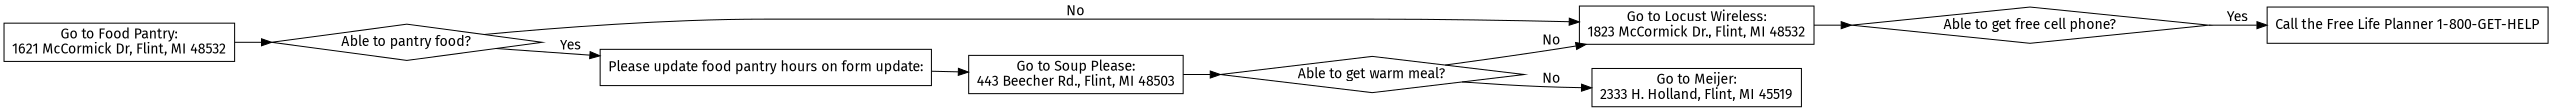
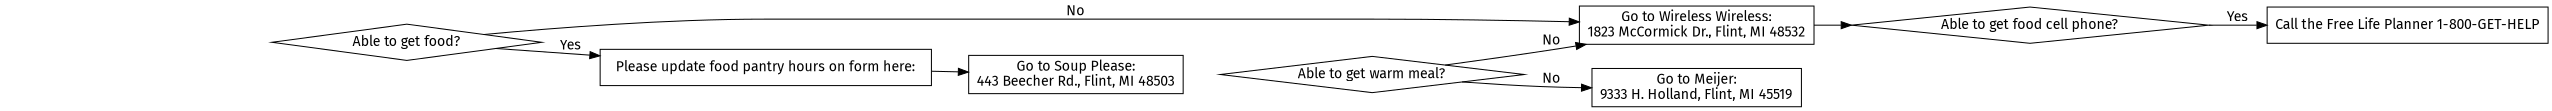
node "Go to Locust Wireless: 1823 McCormick Dr., Flint, MI 48532": label "Go to Locust Wireless: 1823 McCormick Dr., Flint, MI 48532" -> "Go to Wireless Wireless: 1823 McCormick Dr., Flint, MI 48532"
node "Able to get free cell phone?": label "Able to get free cell phone?" -> "Able to get food cell phone?"
node "Go to Food Pantry: 1621 McCormick Dr, Flint, MI 48532": removed
node "Able to pantry food?": label "Able to pantry food?" -> "Able to get food?"
node "Please update food pantry hours on form update:": label "Please update food pantry hours on form update:" -> "Please update food pantry hours on form here:"
edge "Go to Soup Please: 443 Beecher Rd., Flint, MI 48503" -> "Able to get warm meal?": removed
node "Go to Meijer: 2333 H. Holland, Flint, MI 45519": label "Go to Meijer: 2333 H. Holland, Flint, MI 45519" -> "Go to Meijer: 9333 H. Holland, Flint, MI 45519"
